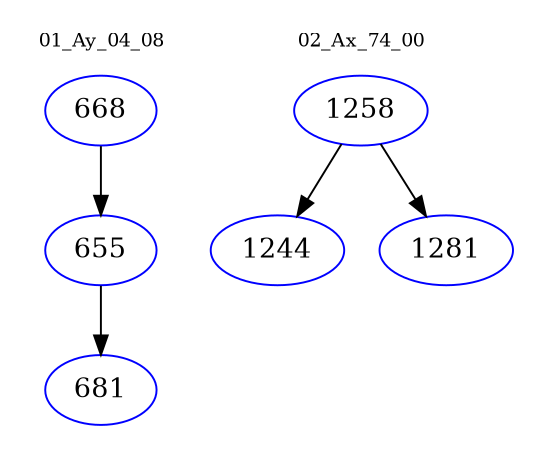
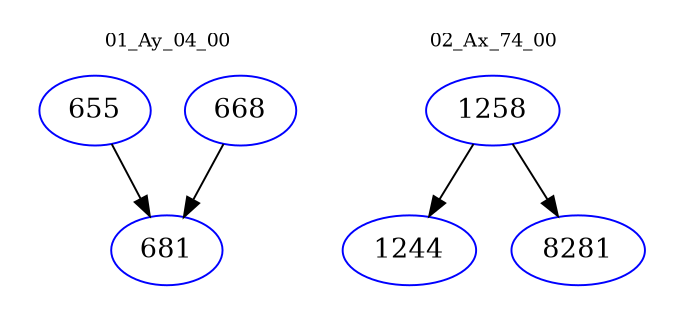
cluster "01_Ay_04_08": label "01_Ay_04_08" -> "01_Ay_04_00"
edge "668" -> "655": now "668" -> "681"
node "1281": label "1281" -> "8281"
